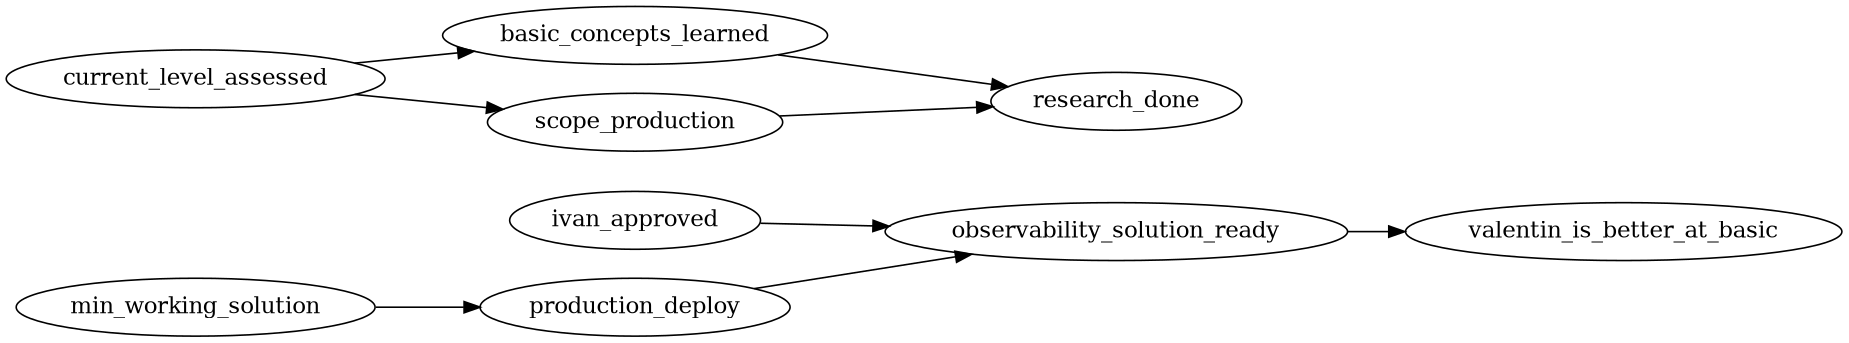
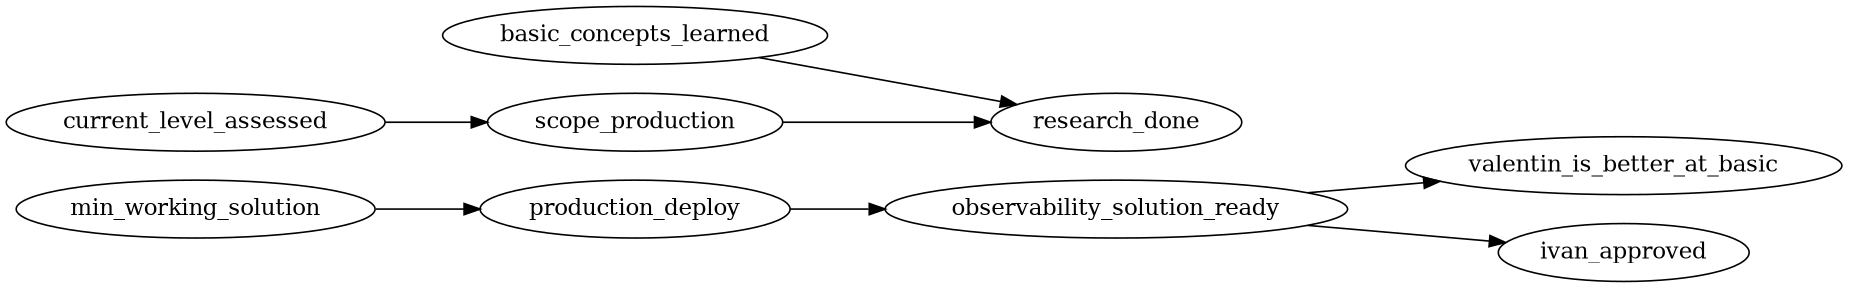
edge "current_level_assessed" -> "basic_concepts_learned": removed
edge "ivan_approved" -> "observability_solution_ready": reversed
